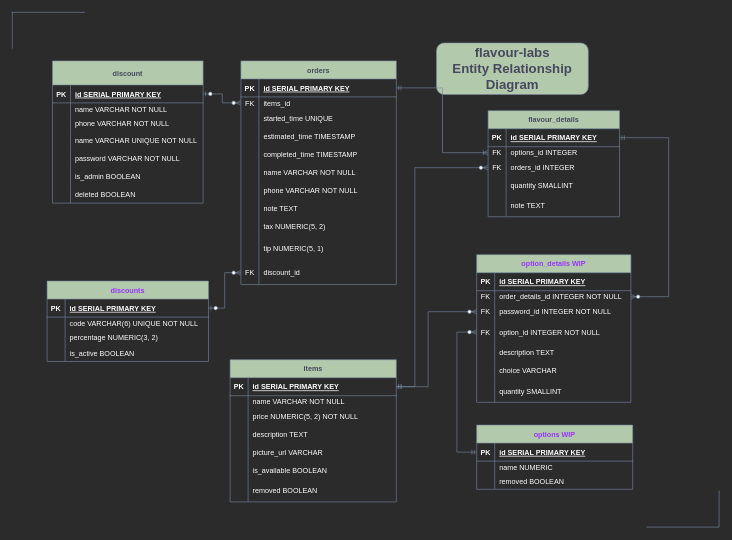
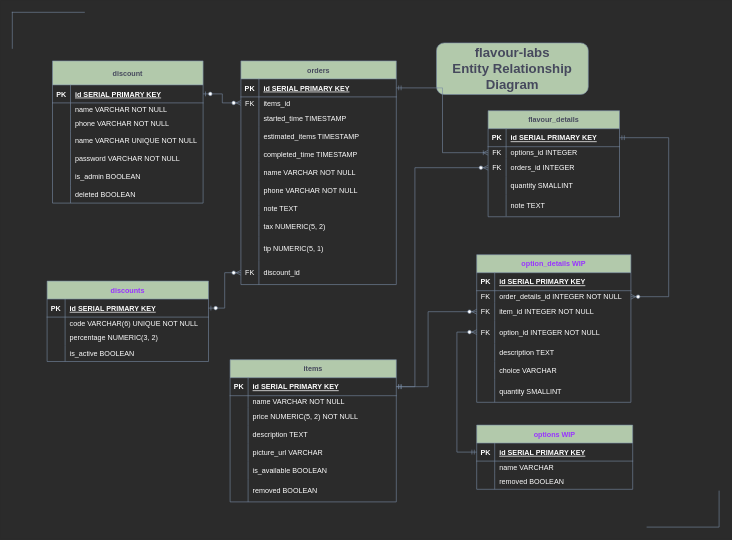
node "started_time UNIQUE": label "started_time UNIQUE" -> "started_time TIMESTAMP"
node "estimated_time TIMESTAMP": label "estimated_time TIMESTAMP" -> "estimated_items TIMESTAMP"
node "password_id INTEGER NOT NULL": label "password_id INTEGER NOT NULL" -> "item_id INTEGER NOT NULL"
node "name NUMERIC": label "name NUMERIC" -> "name VARCHAR"
